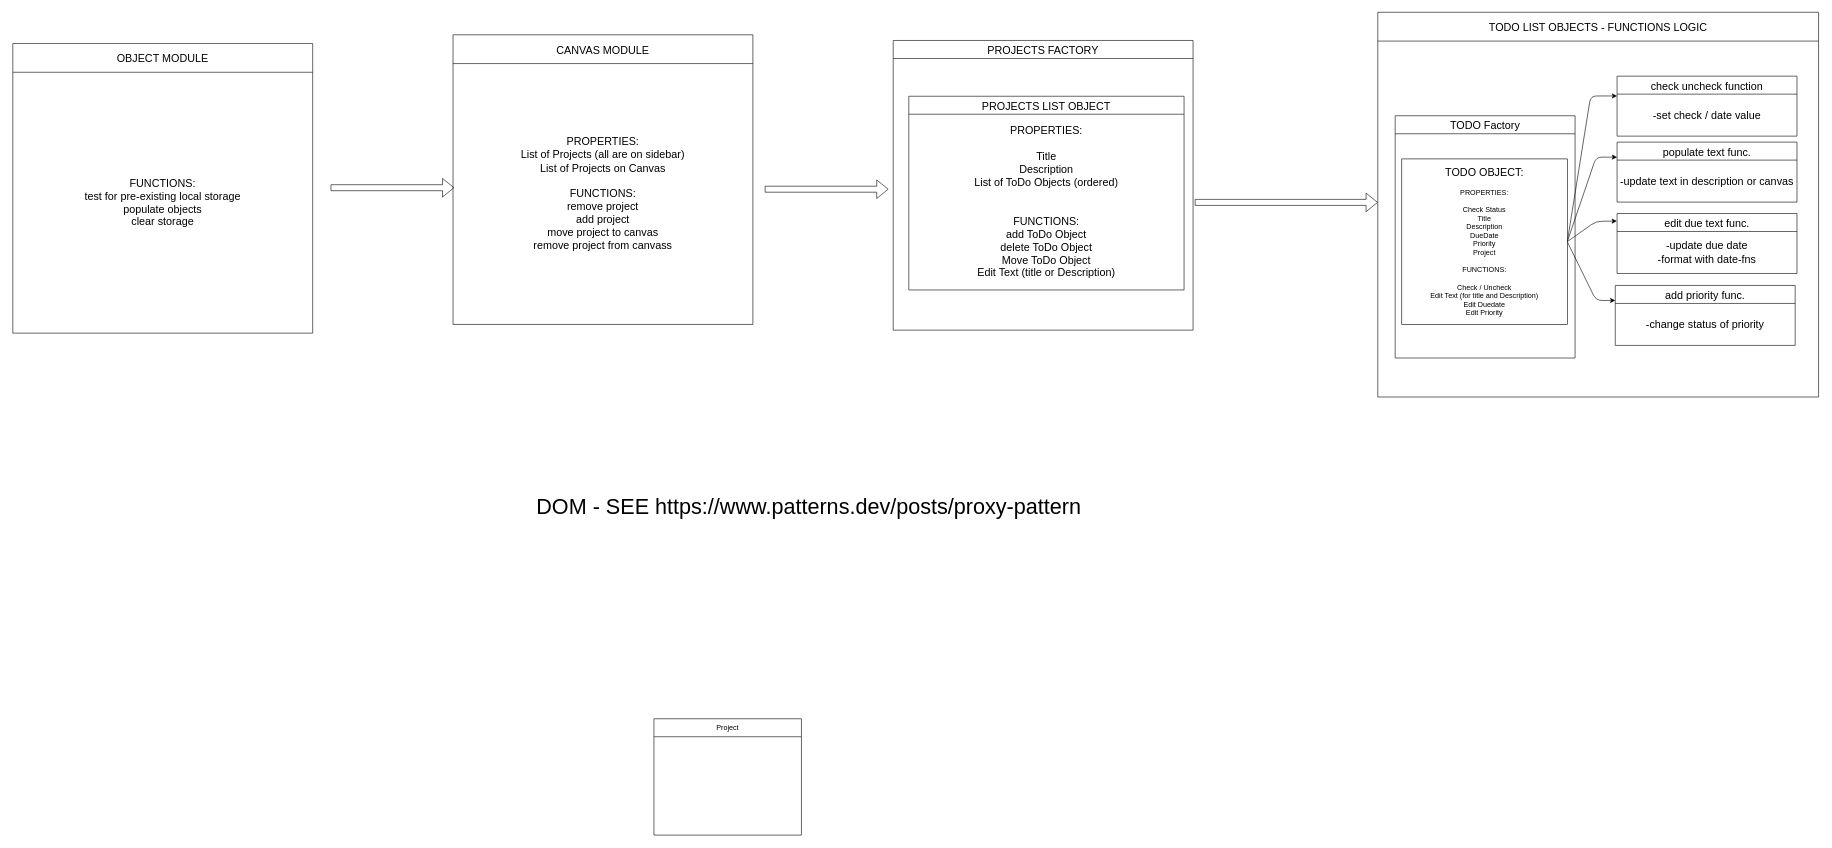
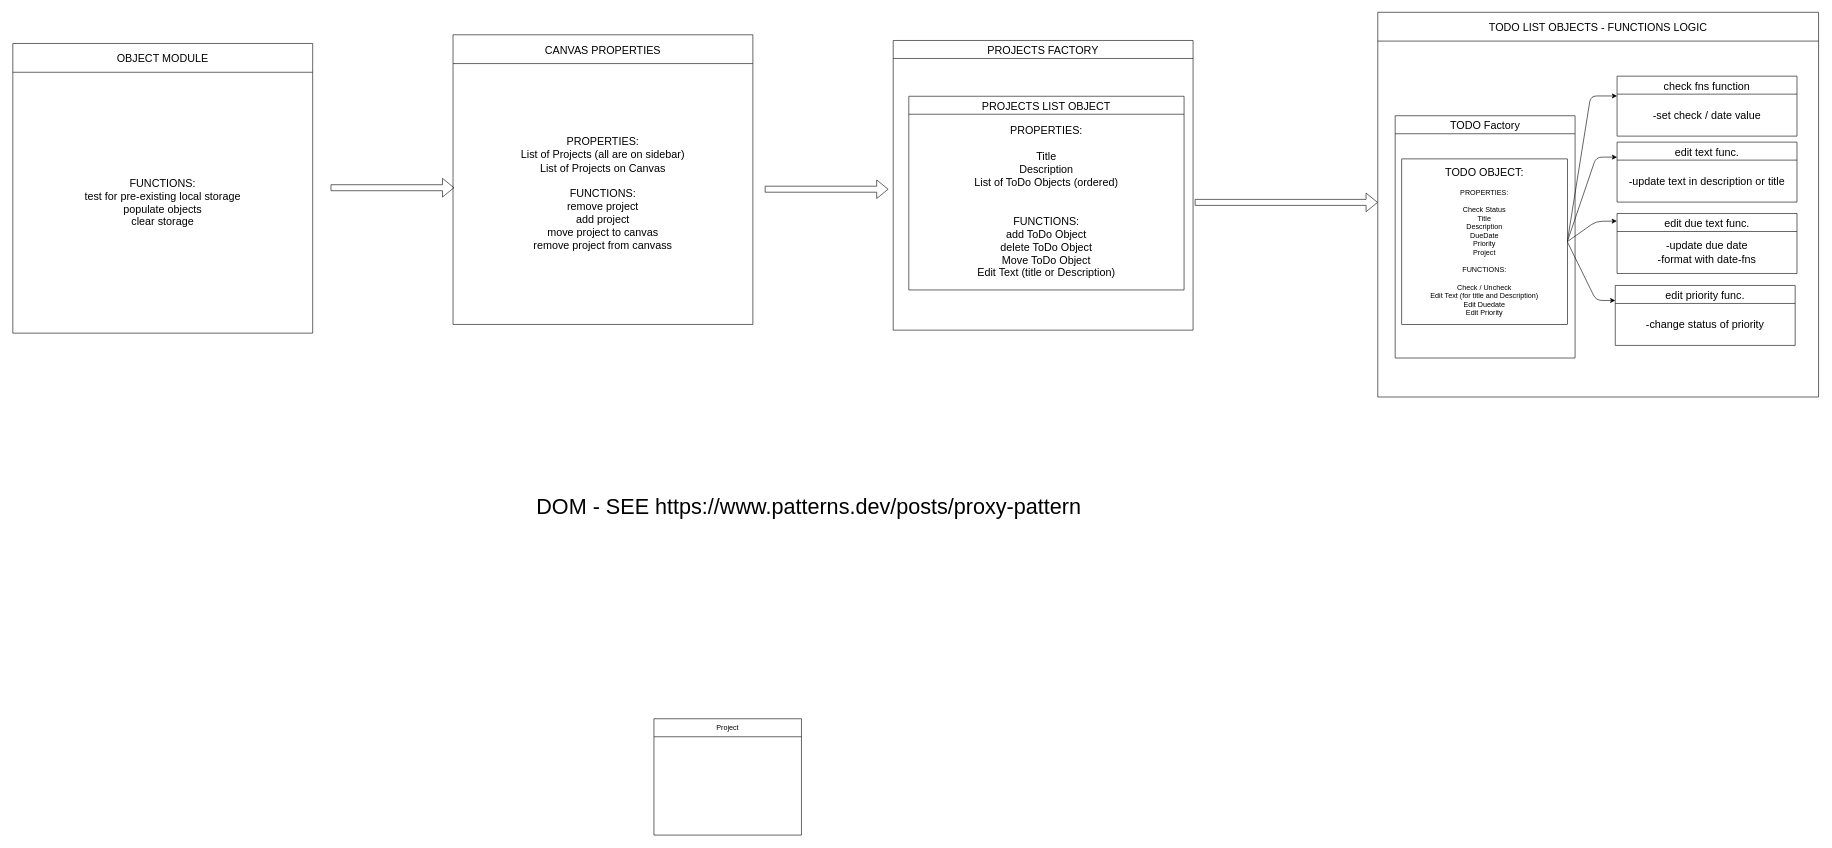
node "CANVAS MODULE": label "CANVAS MODULE" -> "CANVAS PROPERTIES"
node "check uncheck function": label "check uncheck function" -> "check fns function"
node "populate text func.": label "populate text func." -> "edit text func."
node "-update text in description or canvas": label "-update text in description or canvas" -> "-update text in description or title"
node "add priority func.": label "add priority func." -> "edit priority func."
